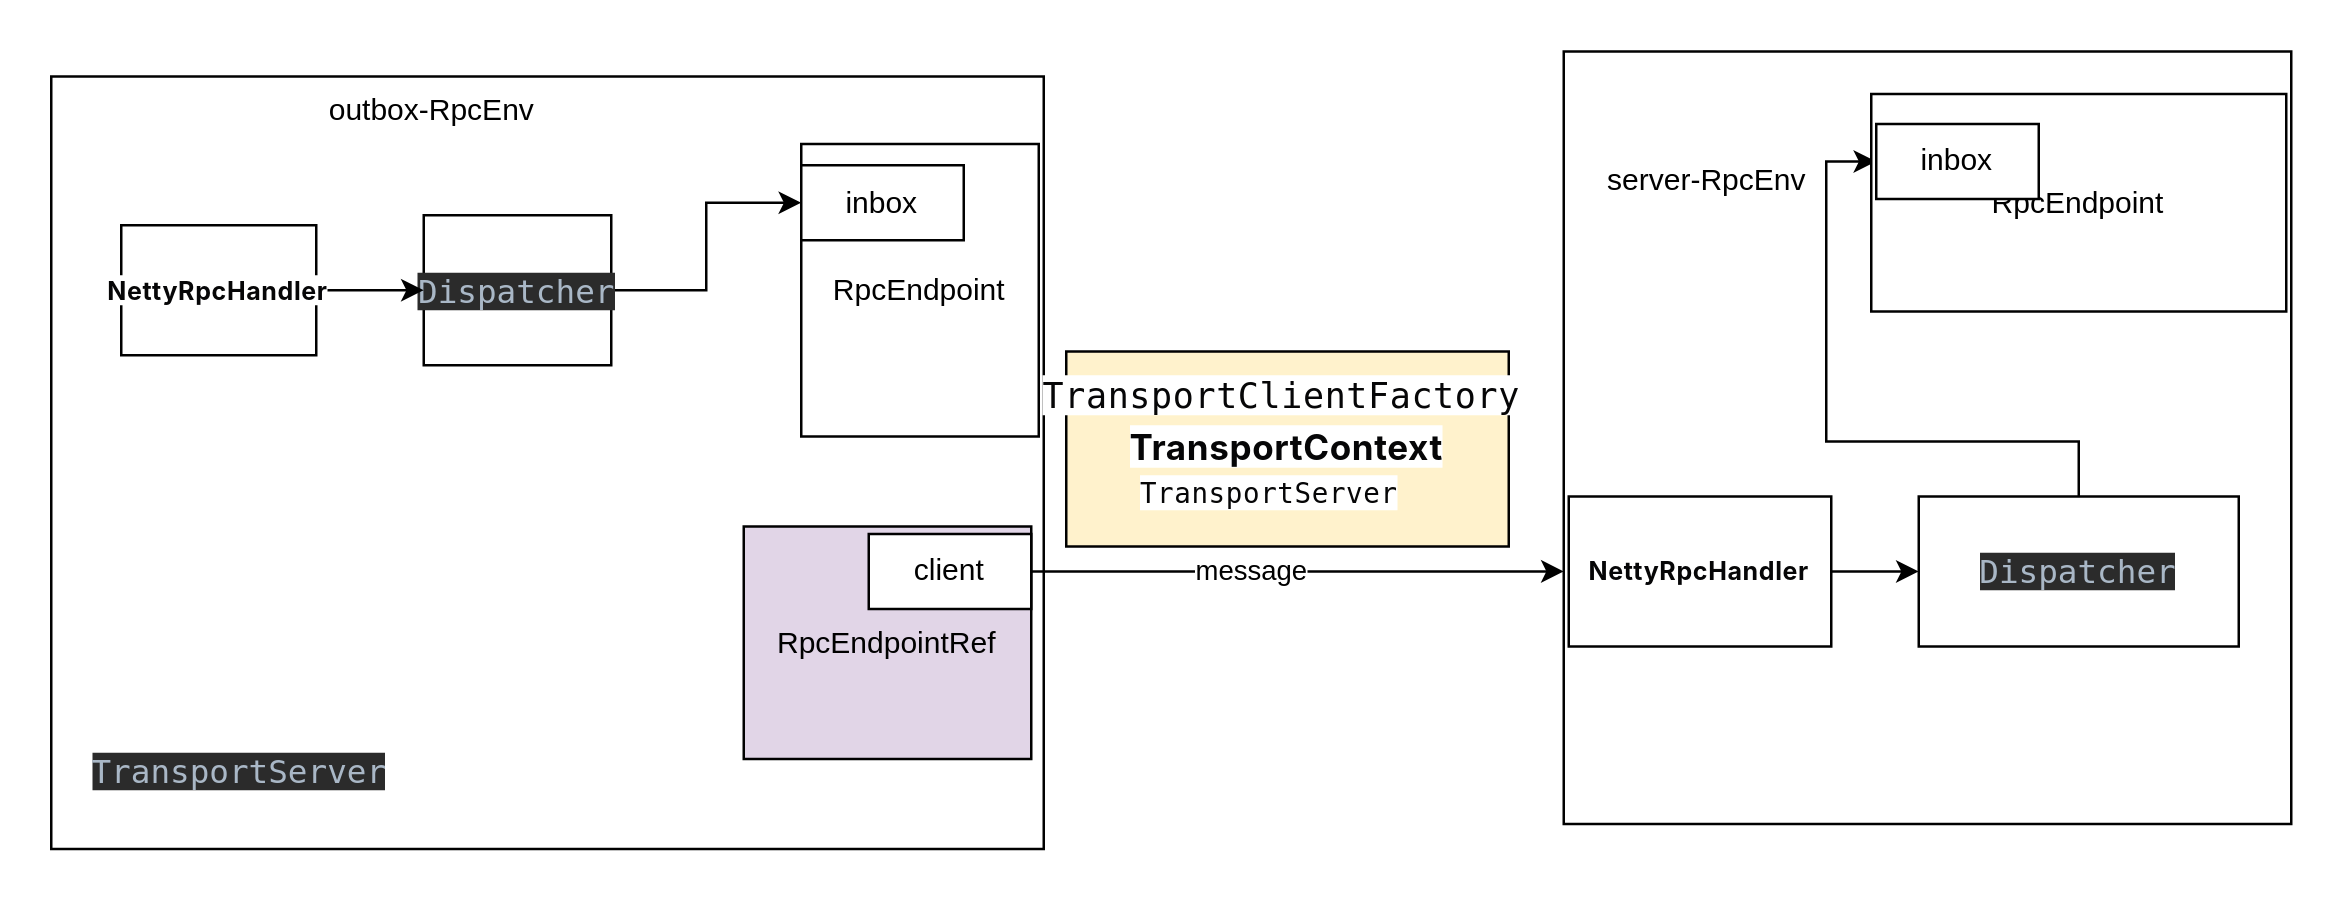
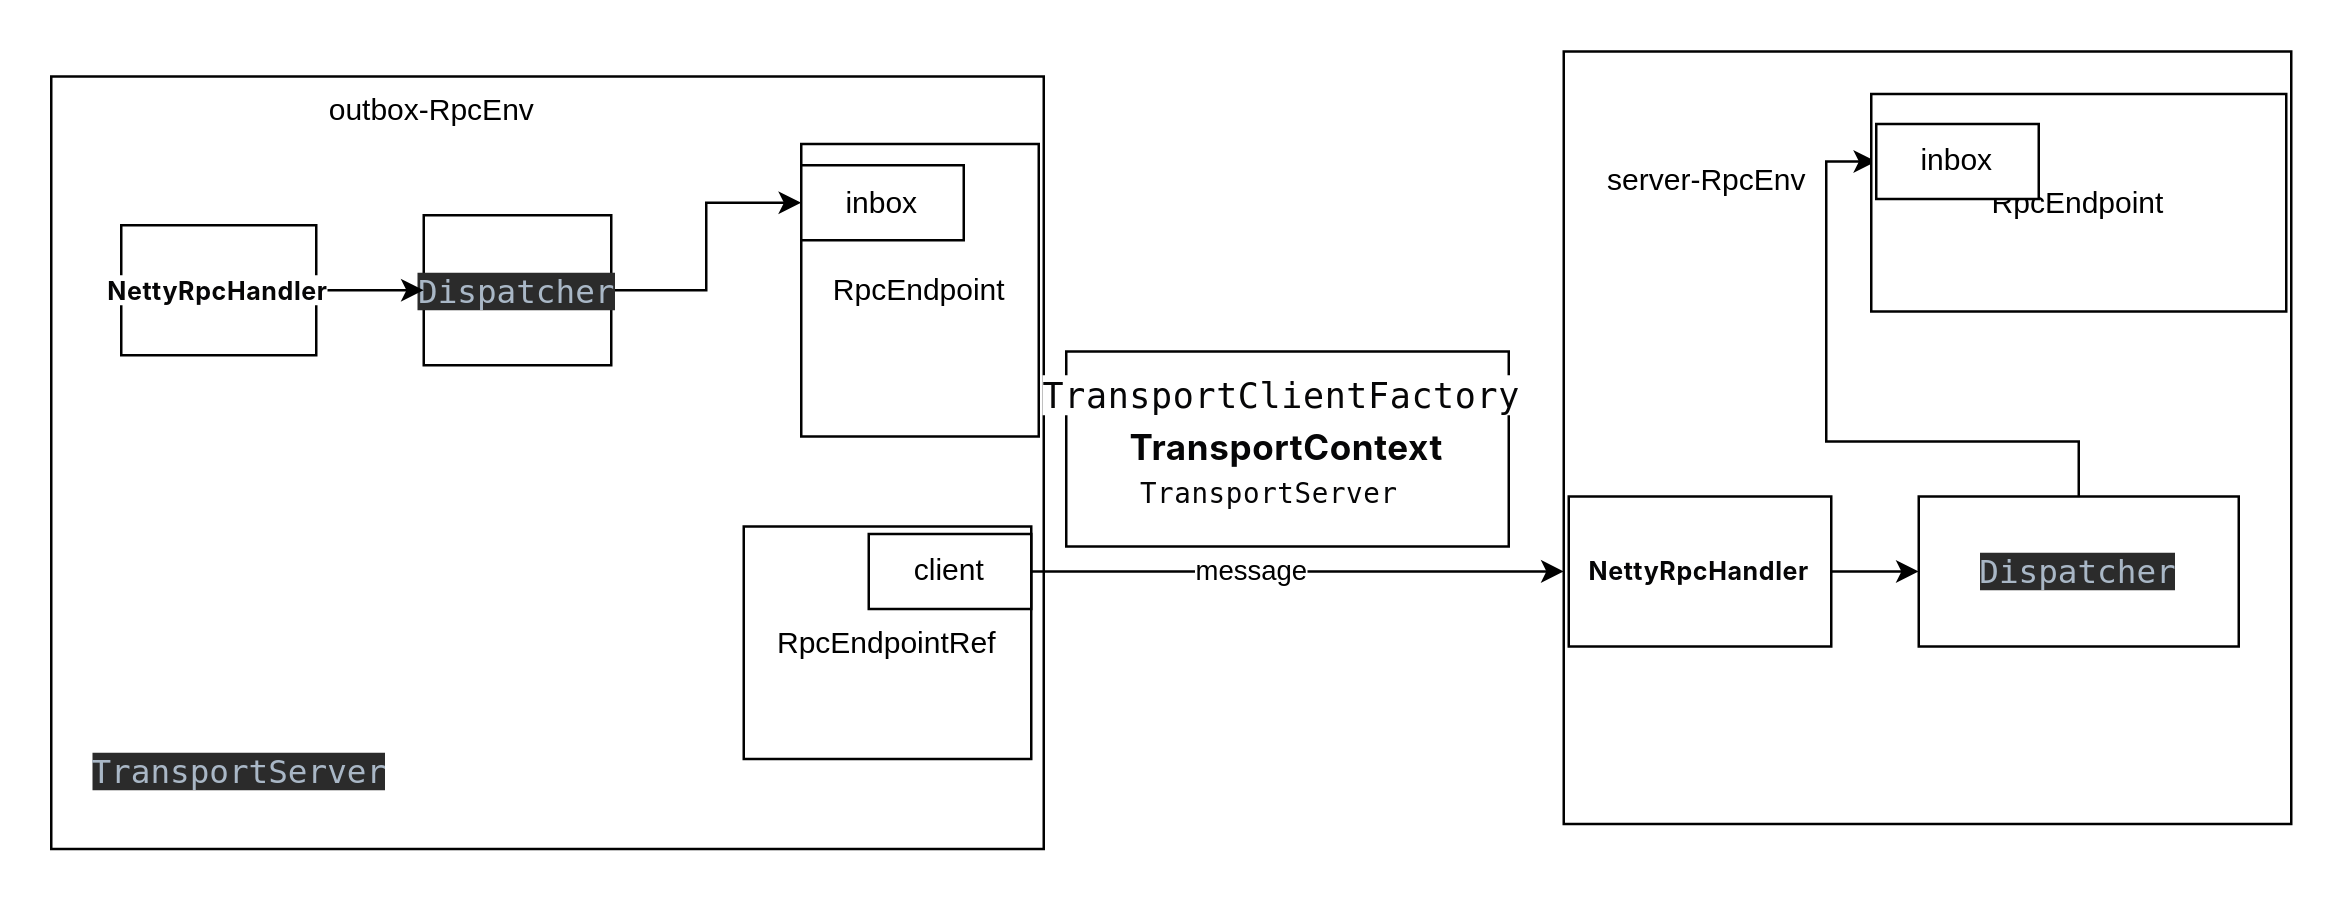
node "TransportContext": fillcolor #fff2cc -> #ffffff
node "RpcEndpointRef": fillcolor #e1d5e7 -> #ffffff
